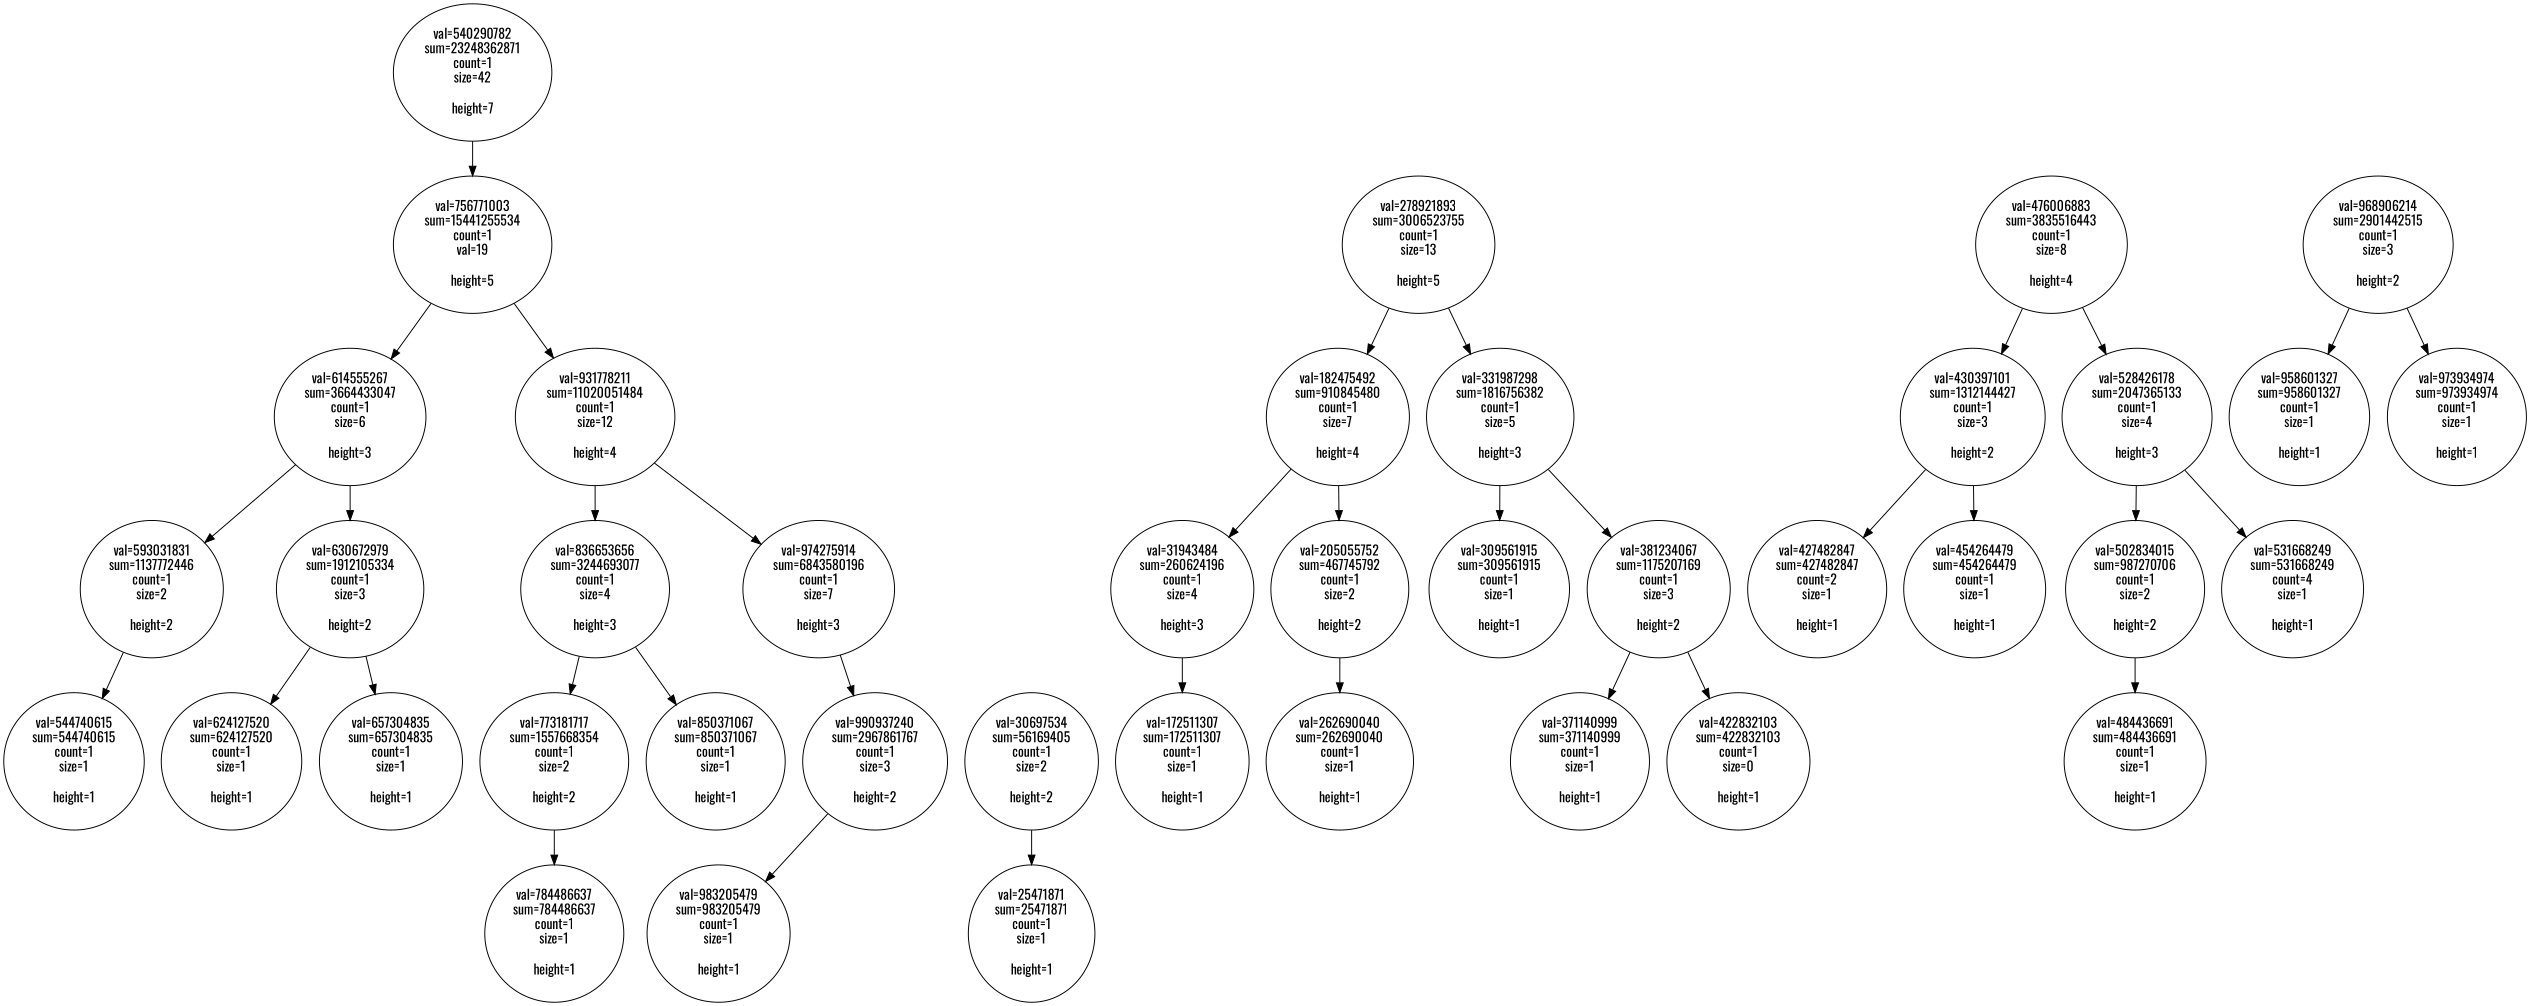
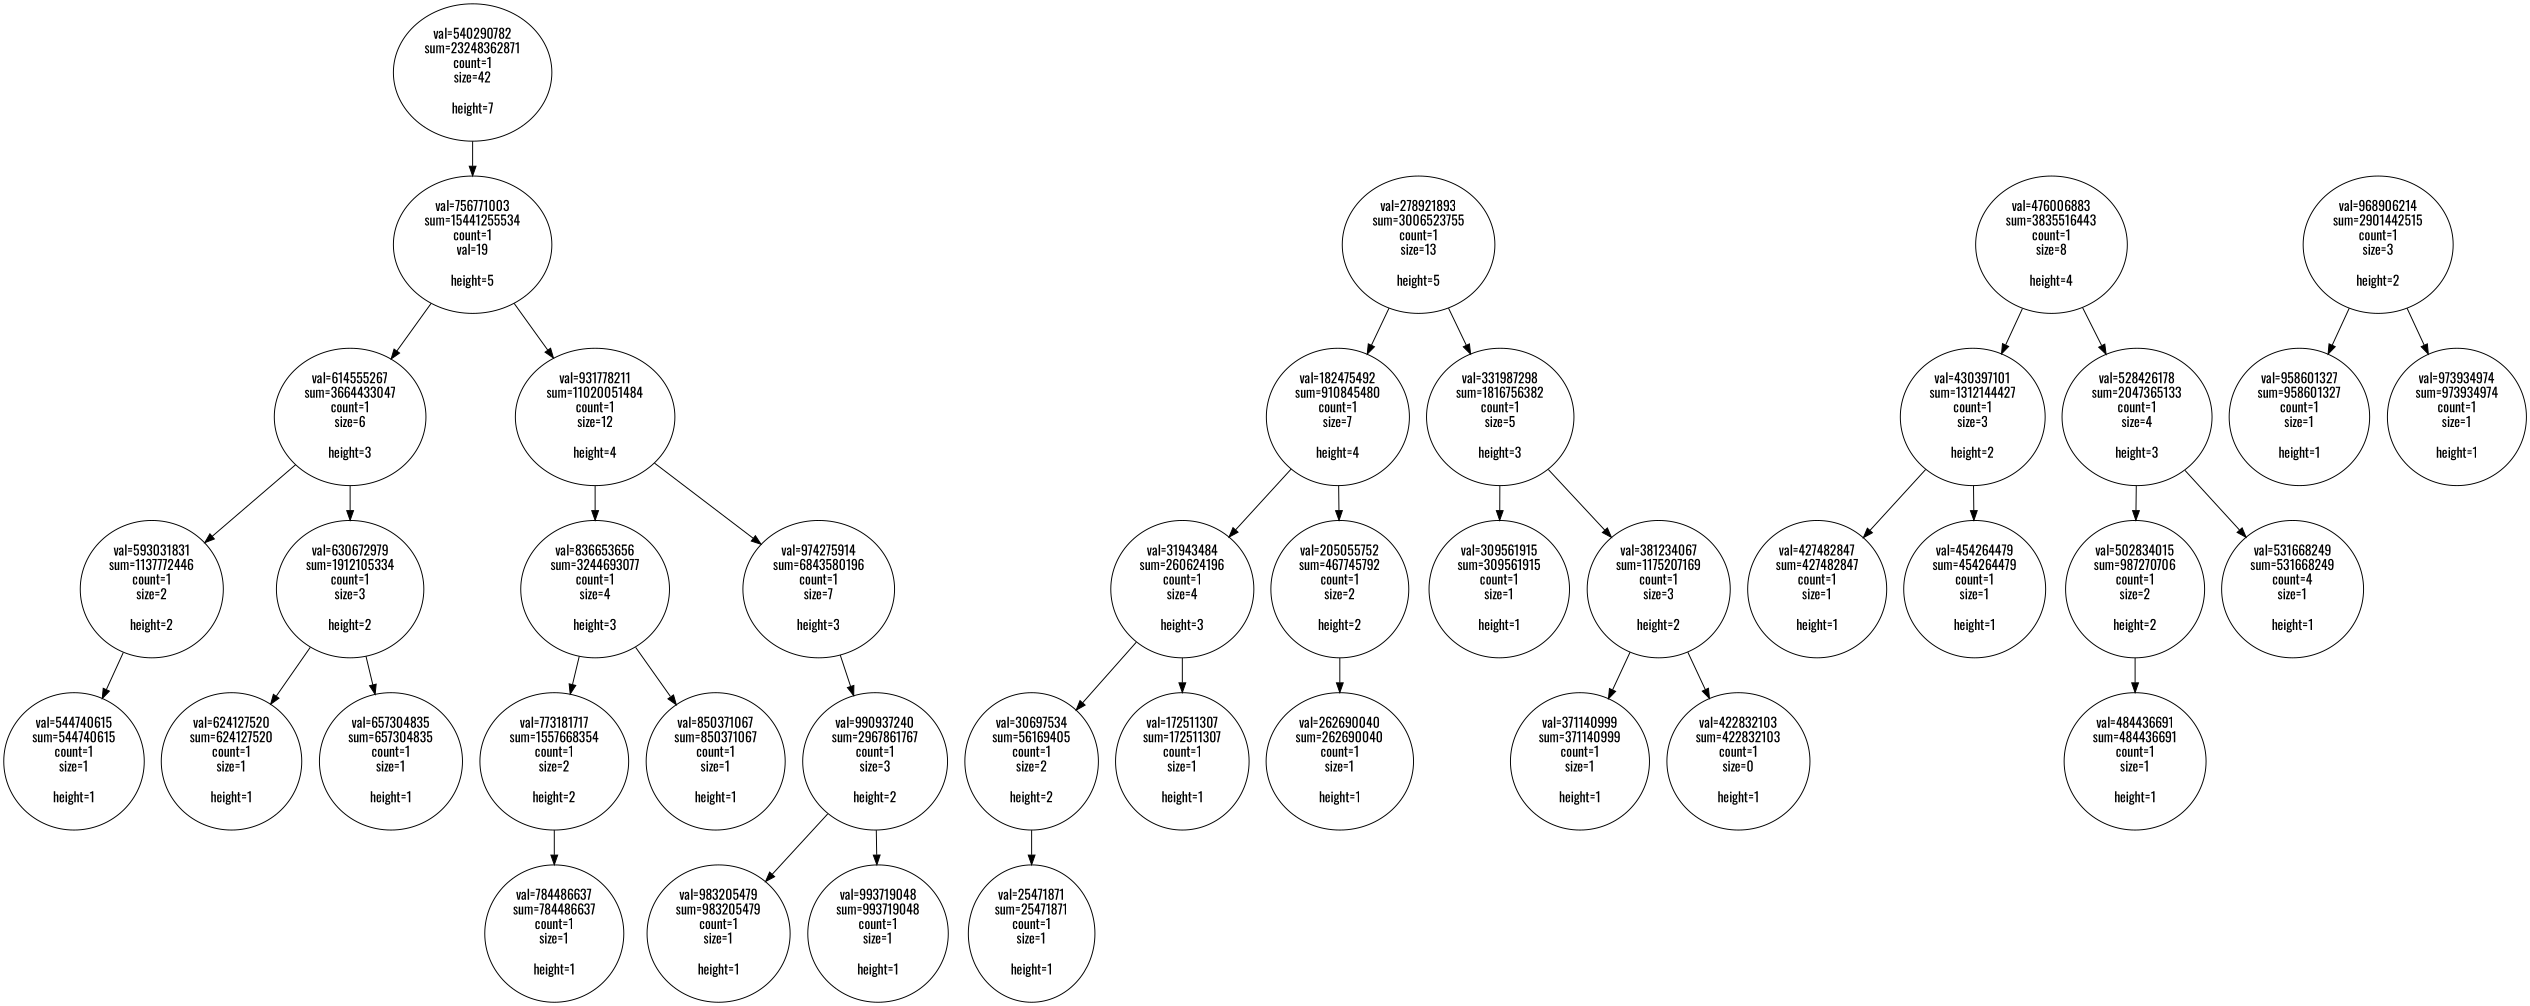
node "val=427482847": text "count=2" -> "count=1"
edge "val=31943484" -> "val=30697534": added
node "val=993719048": added
